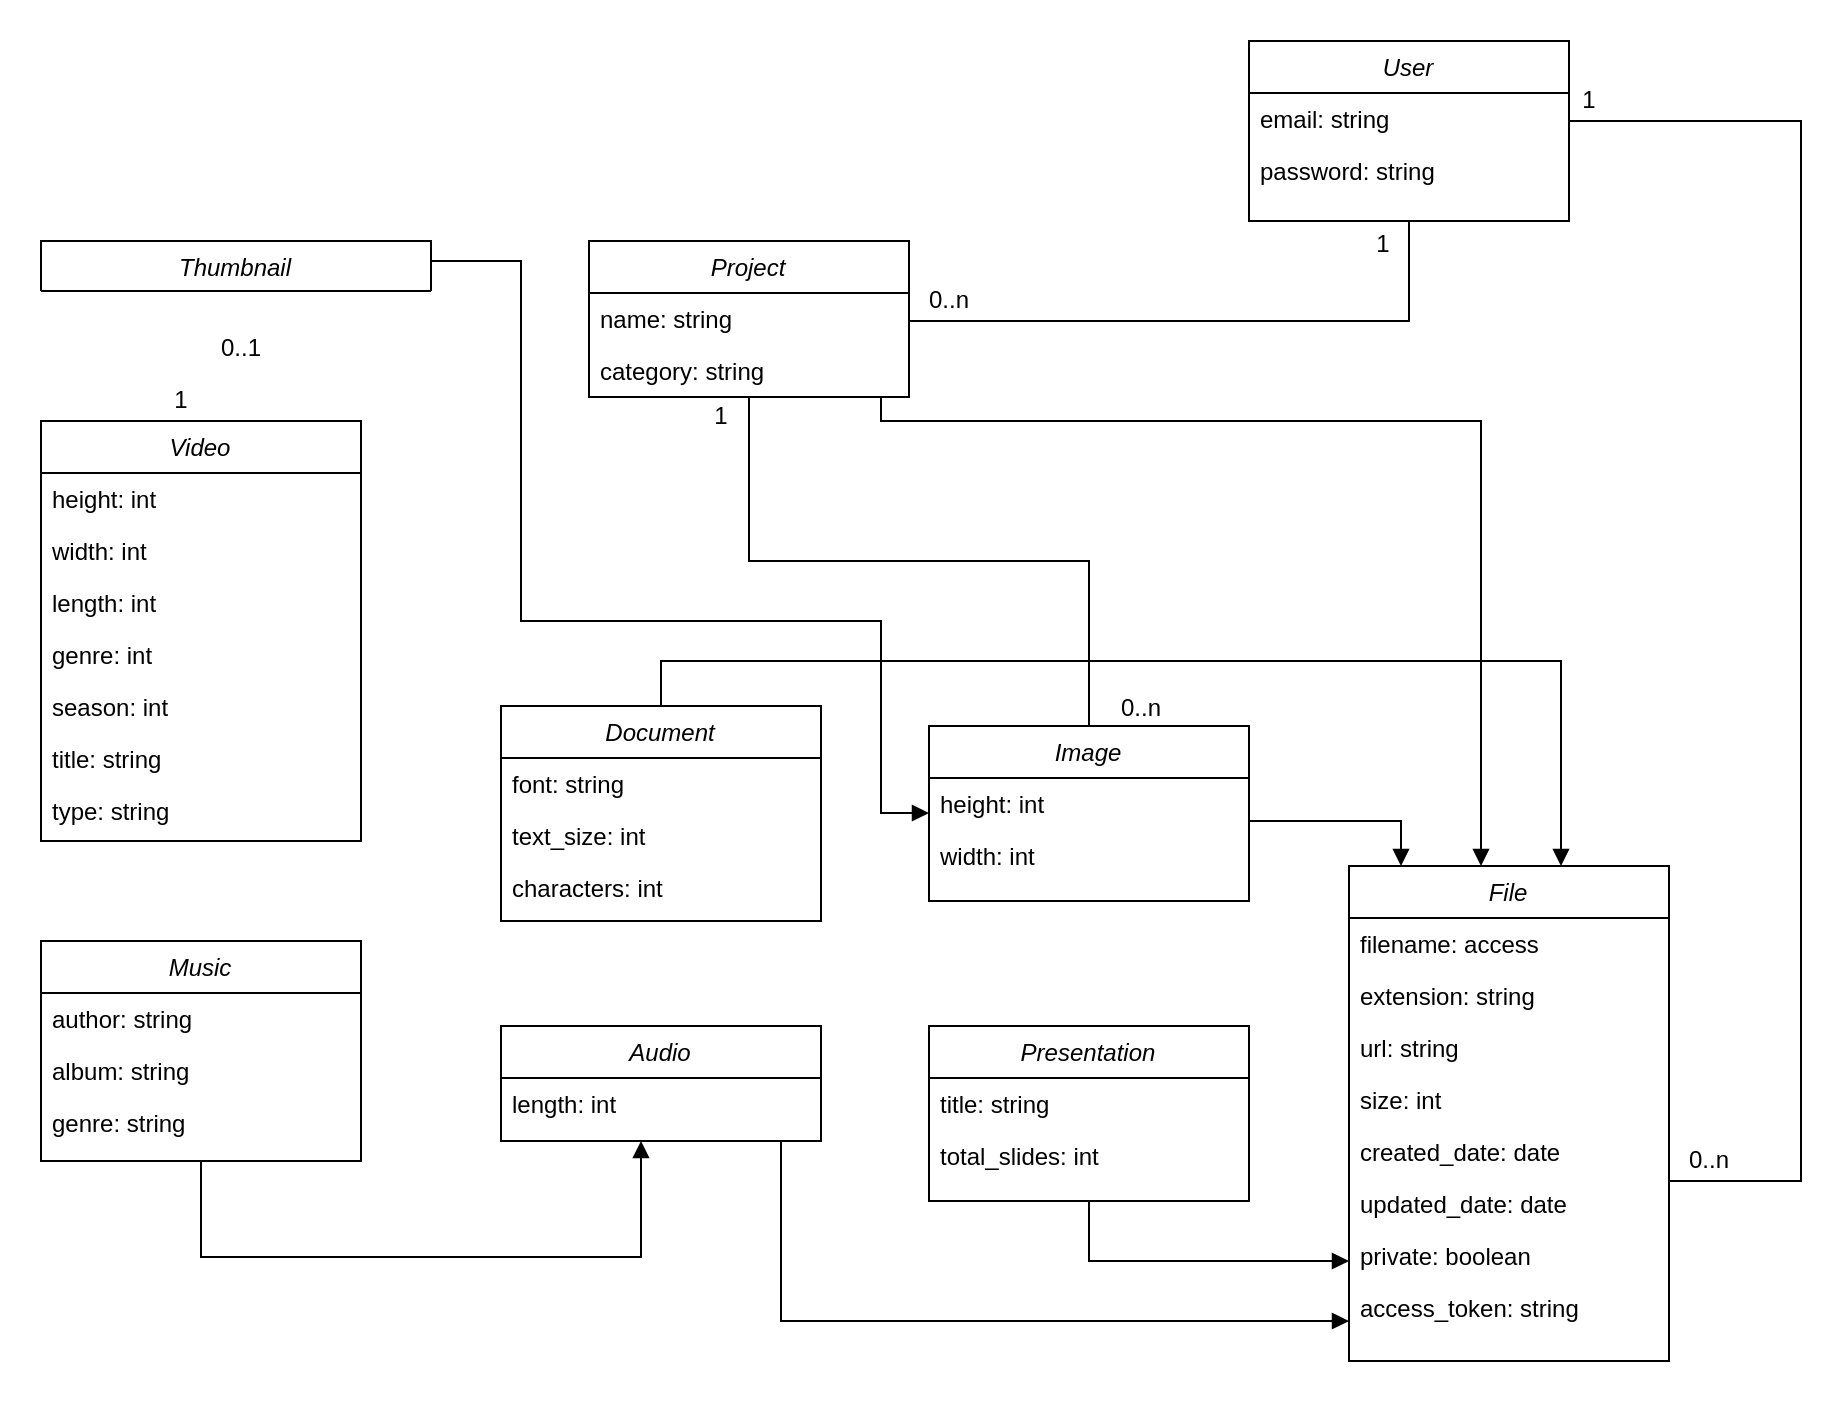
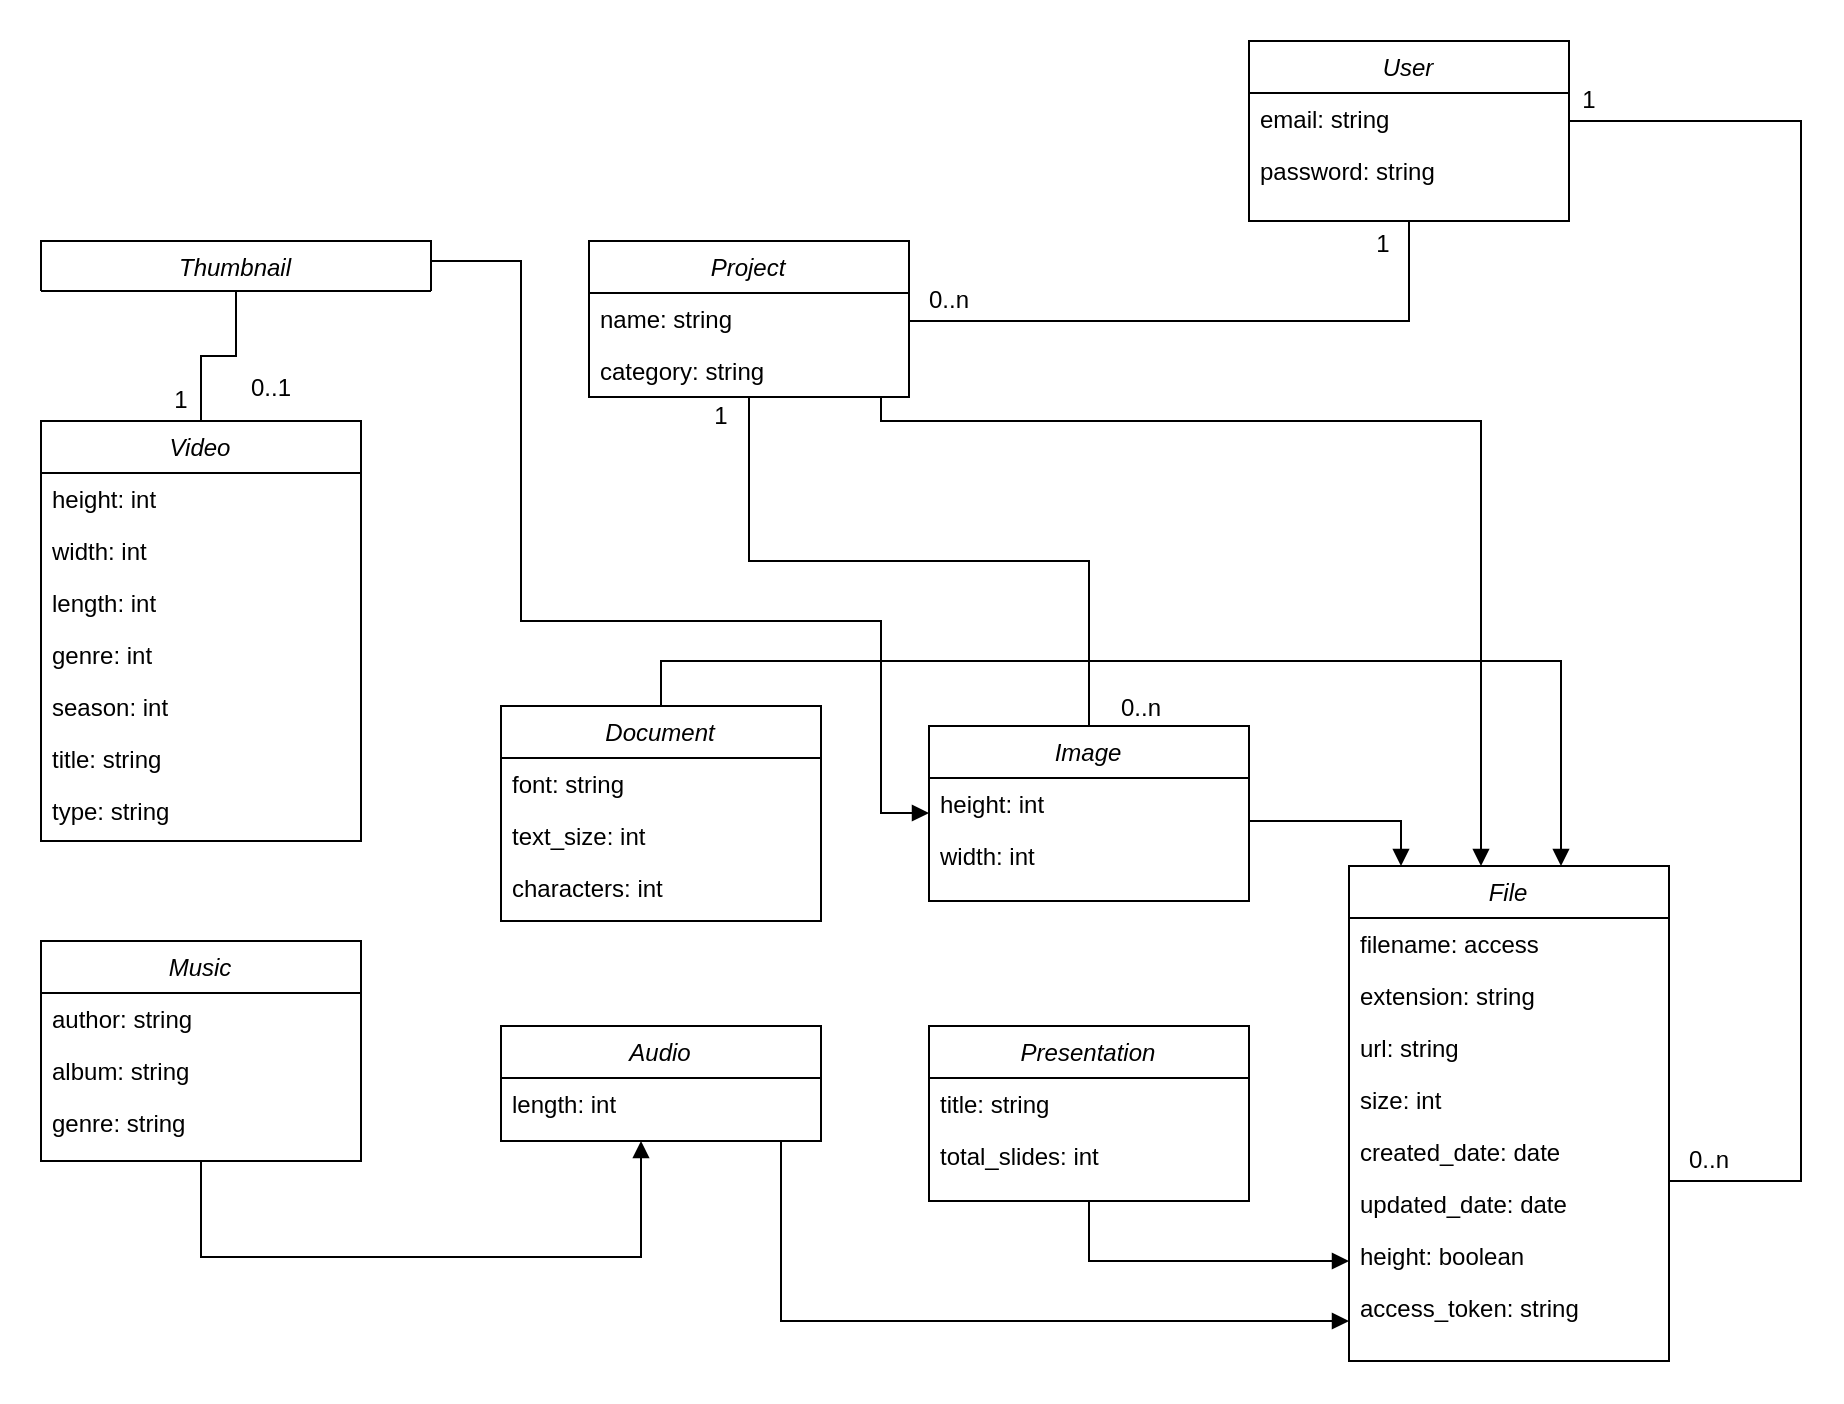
node "0..1": moved (241, 349) -> (271, 389)
edge "Thumbnail" -- "Video": added
node "private: boolean": label "private: boolean" -> "height: boolean"
